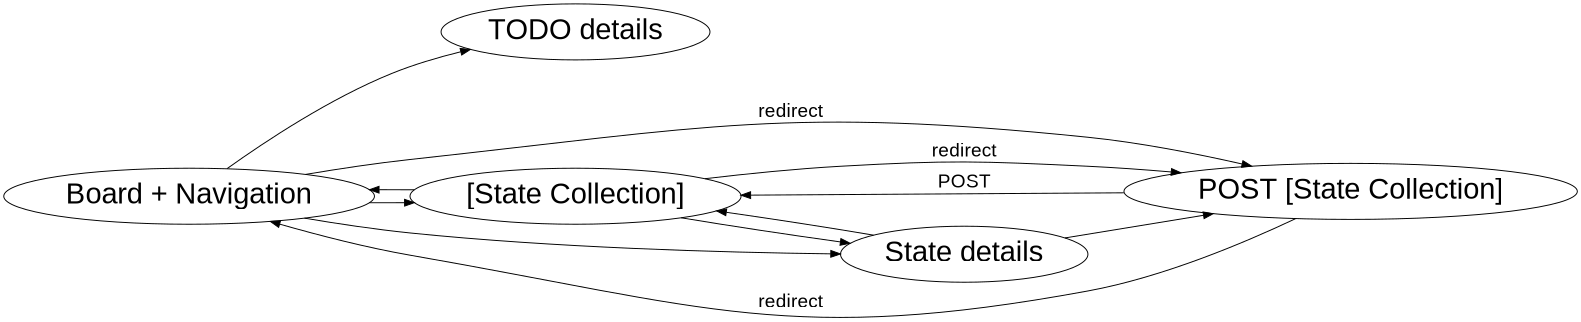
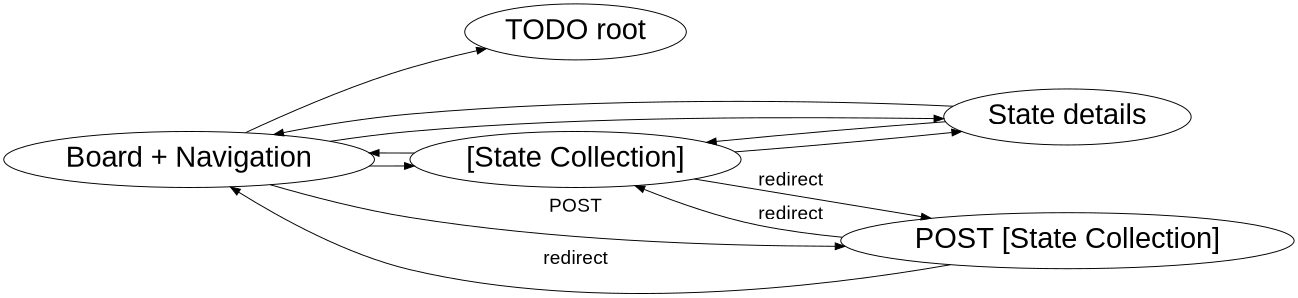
node "TODO details": label "TODO details" -> "TODO root"
edge "Board + Navigation" -> "POST [State Collection]": label "redirect" -> "POST"
edge "POST [State Collection]" -> "[State Collection]": label "POST" -> "redirect"
edge "State details" -> "POST [State Collection]": now "State details" -> "Board + Navigation"
